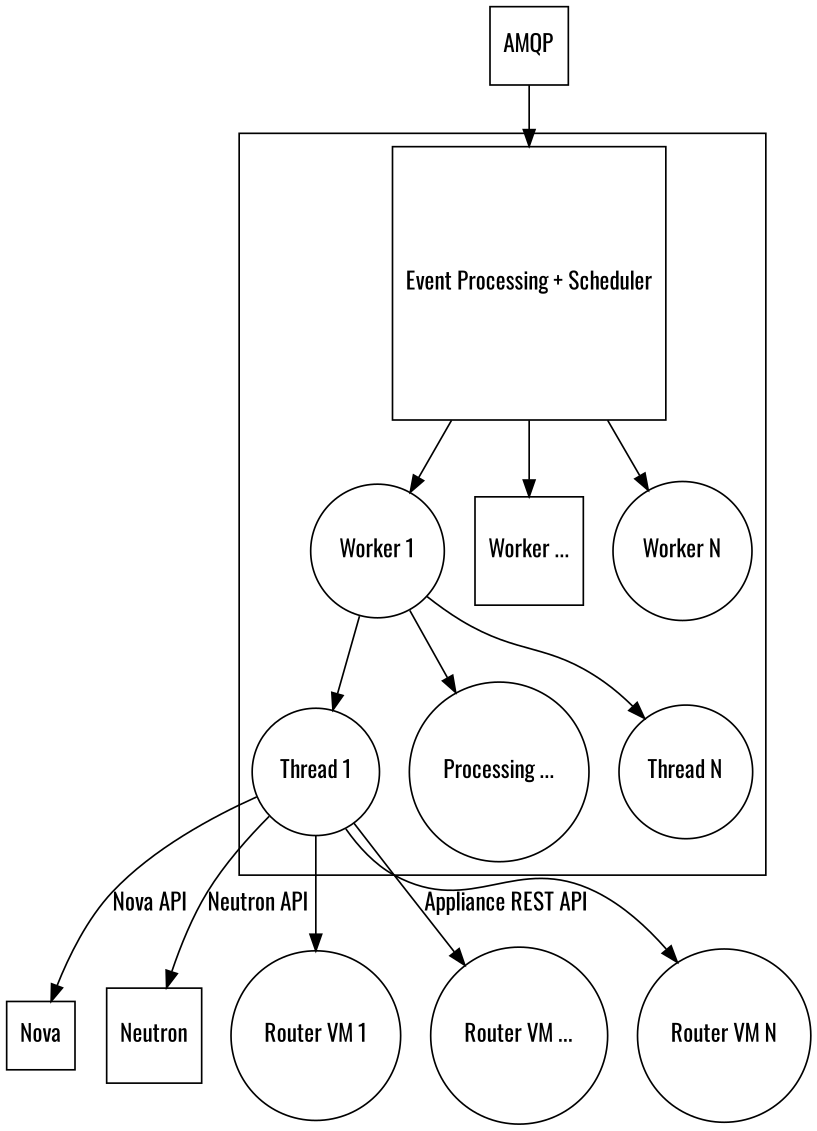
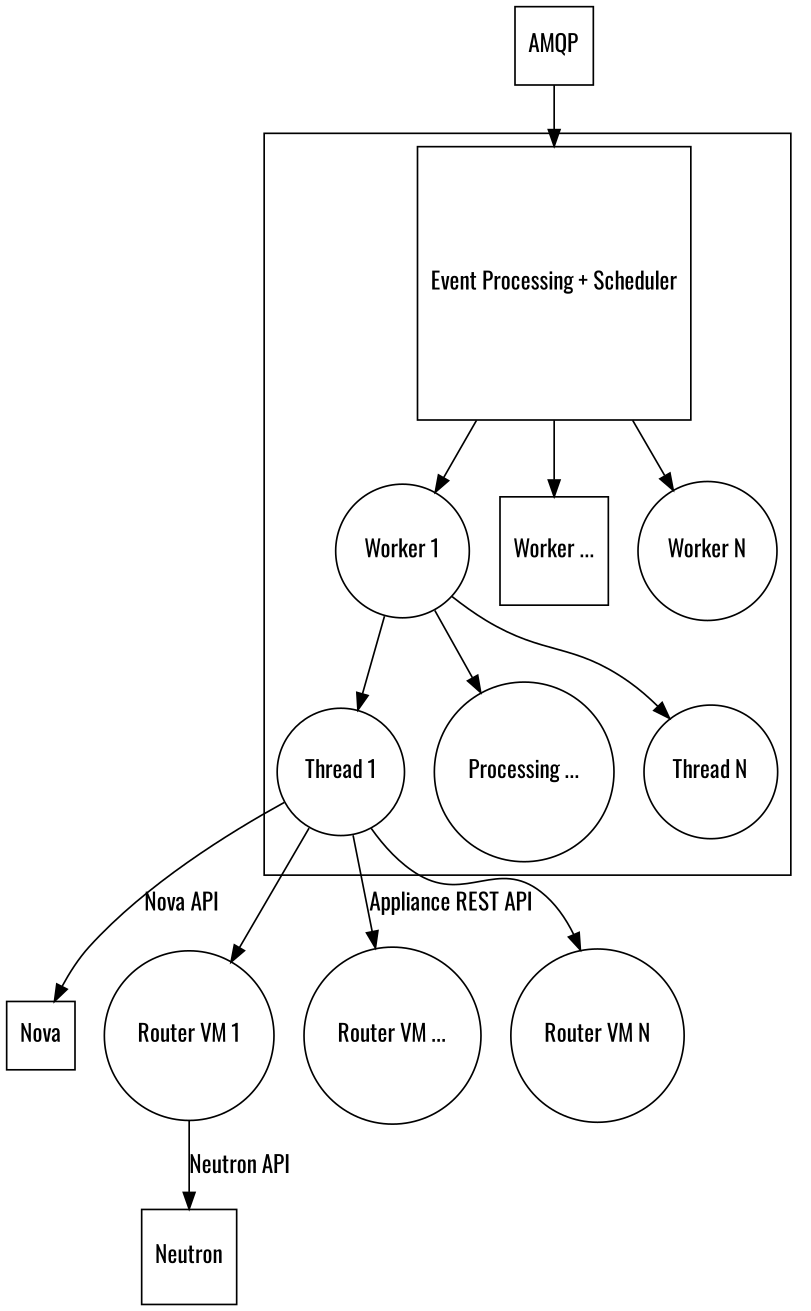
edge "Thread 1" -> "Neutron": now "Router VM 1" -> "Neutron"
